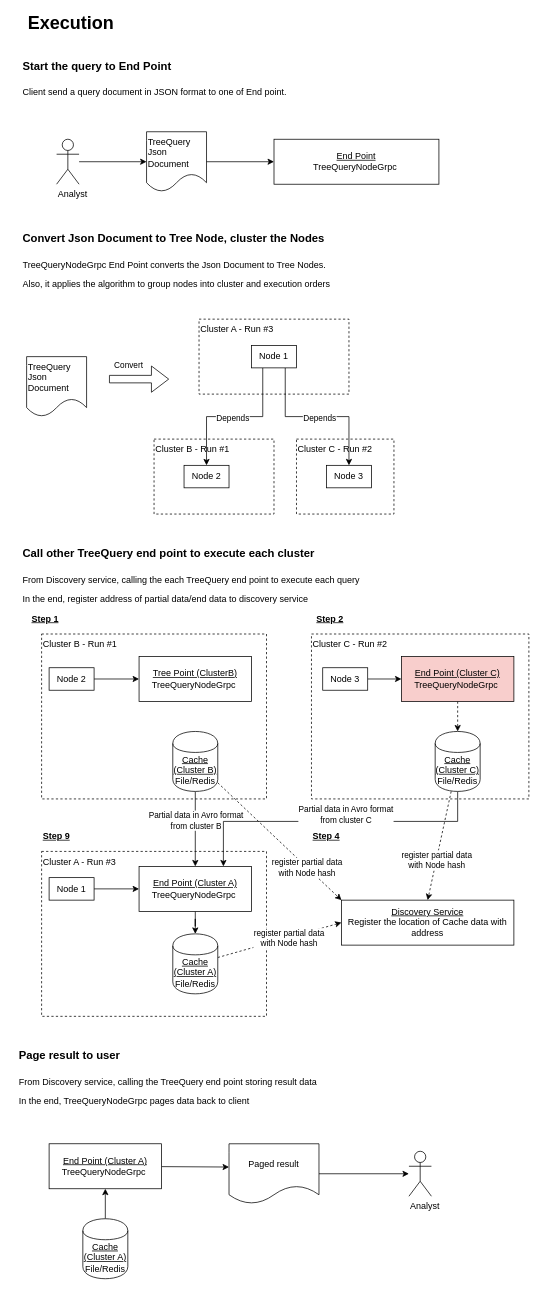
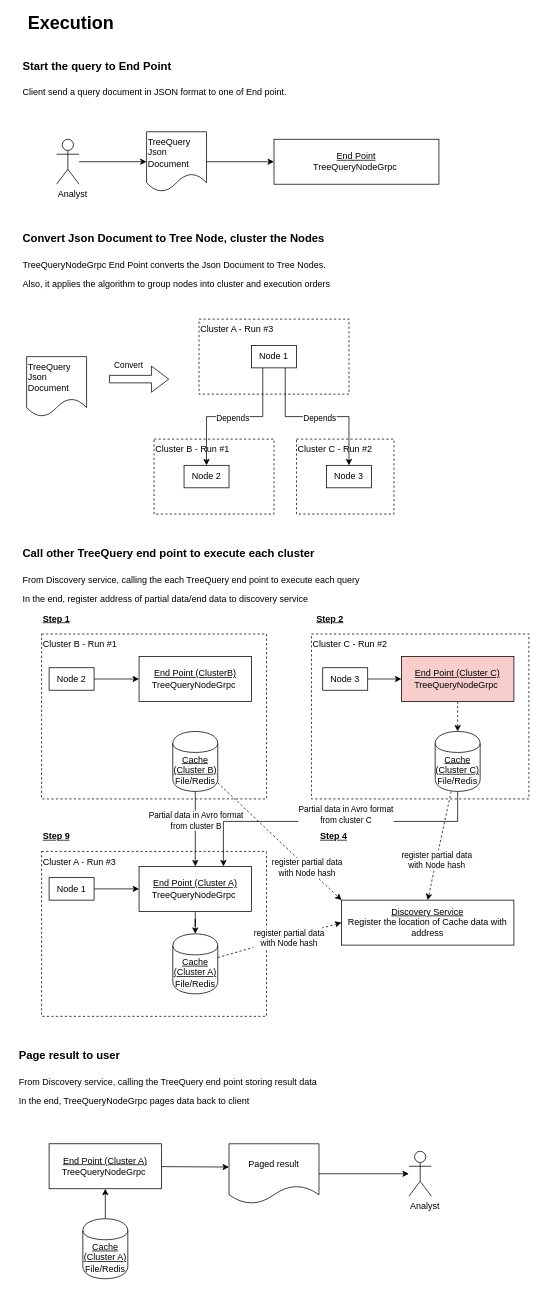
node "Step 1": moved (45, 619) -> (57, 619)
node "Tree Point (ClusterB) TreeQueryNodeGrpc": label "Tree Point (ClusterB) TreeQueryNodeGrpc" -> "End Point (ClusterB) TreeQueryNodeGrpc"
node "Step 4": moved (327, 837) -> (334, 837)
